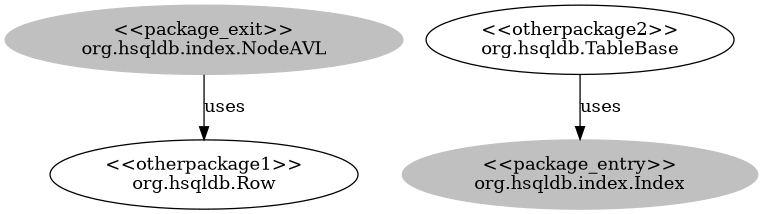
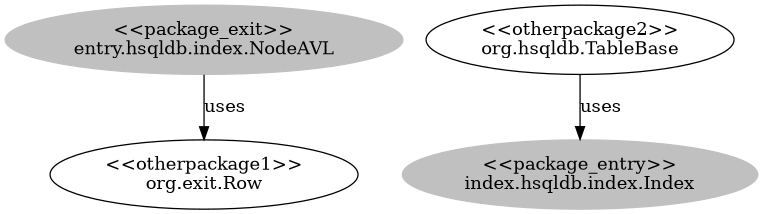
node "<<package_exit>> org.hsqldb.index.NodeAVL": label "<<package_exit>> org.hsqldb.index.NodeAVL" -> "<<package_exit>> entry.hsqldb.index.NodeAVL"
node "<<otherpackage1>> org.hsqldb.Row": label "<<otherpackage1>> org.hsqldb.Row" -> "<<otherpackage1>> org.exit.Row"
node "<<package_entry>> org.hsqldb.index.Index": label "<<package_entry>> org.hsqldb.index.Index" -> "<<package_entry>> index.hsqldb.index.Index"
